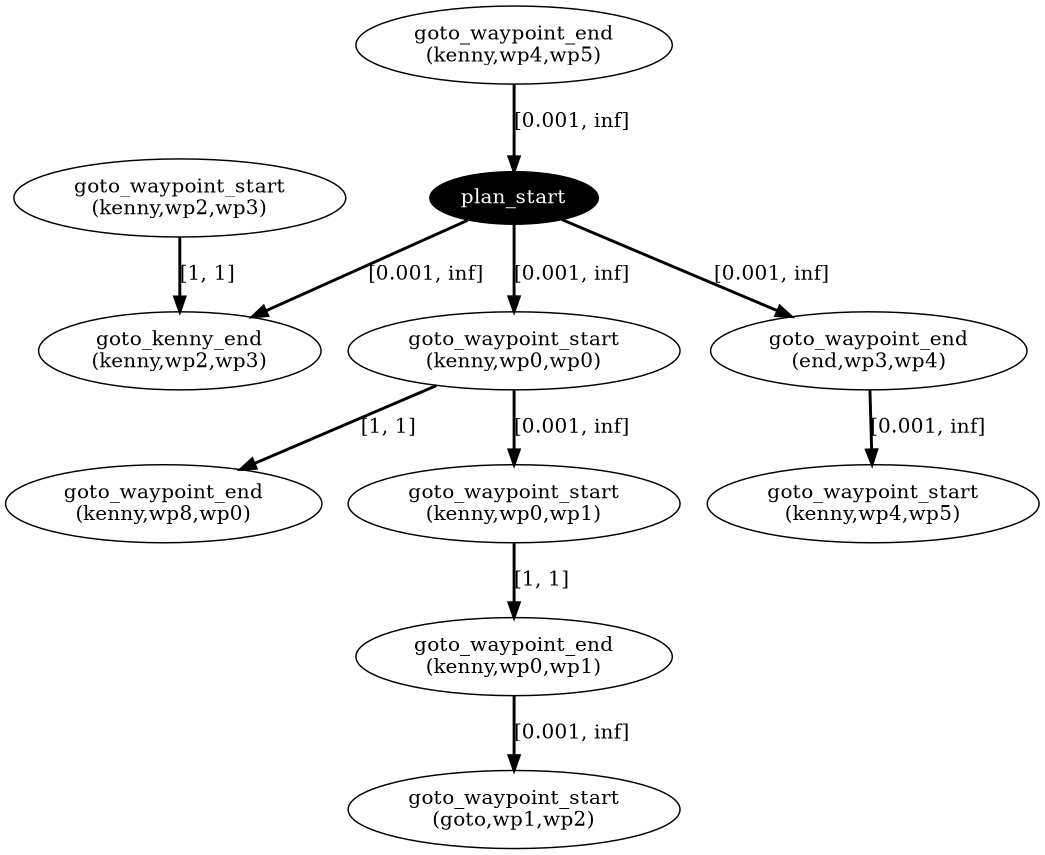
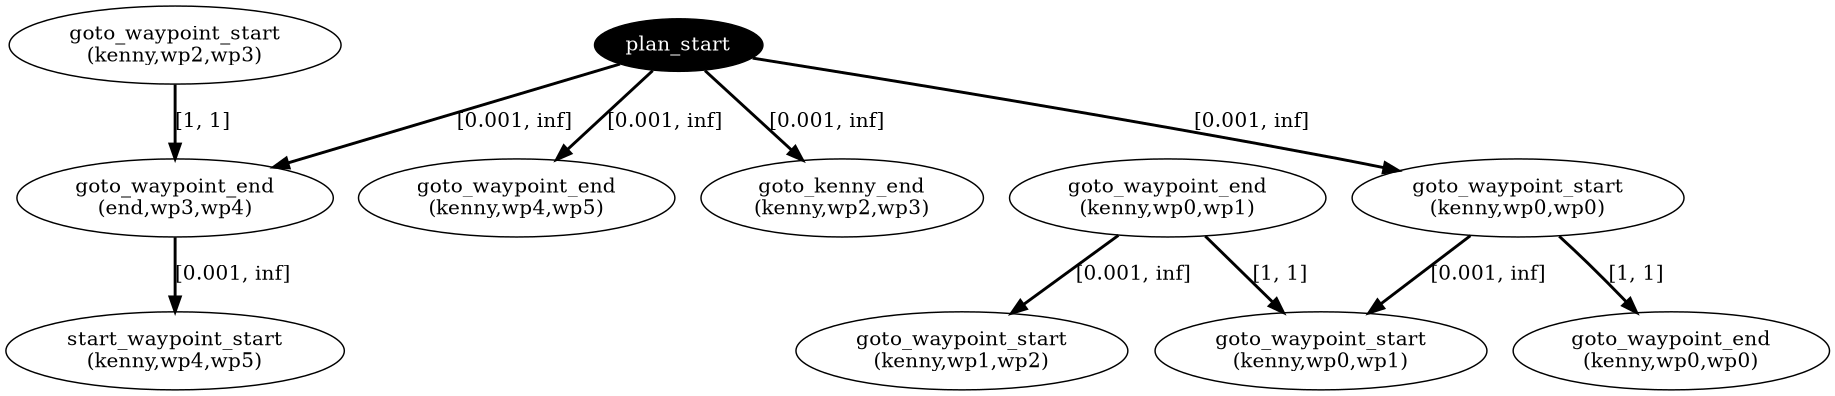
edge "goto_waypoint_end (kenny,wp4,wp5)" -> "plan_start": reversed
edge "goto_waypoint_start (kenny,wp2,wp3)" -> "goto_kenny_end (kenny,wp2,wp3)": now "goto_waypoint_start (kenny,wp2,wp3)" -> "goto_waypoint_end (end,wp3,wp4)"
node "goto_waypoint_end (kenny,wp8,wp0)": label "goto_waypoint_end (kenny,wp8,wp0)" -> "goto_waypoint_end (kenny,wp0,wp0)"
node "goto_waypoint_start (kenny,wp4,wp5)": label "goto_waypoint_start (kenny,wp4,wp5)" -> "start_waypoint_start (kenny,wp4,wp5)"
edge "goto_waypoint_start (kenny,wp0,wp1)" -> "goto_waypoint_end (kenny,wp0,wp1)": reversed
node "goto_waypoint_start (goto,wp1,wp2)": label "goto_waypoint_start (goto,wp1,wp2)" -> "goto_waypoint_start (kenny,wp1,wp2)"
